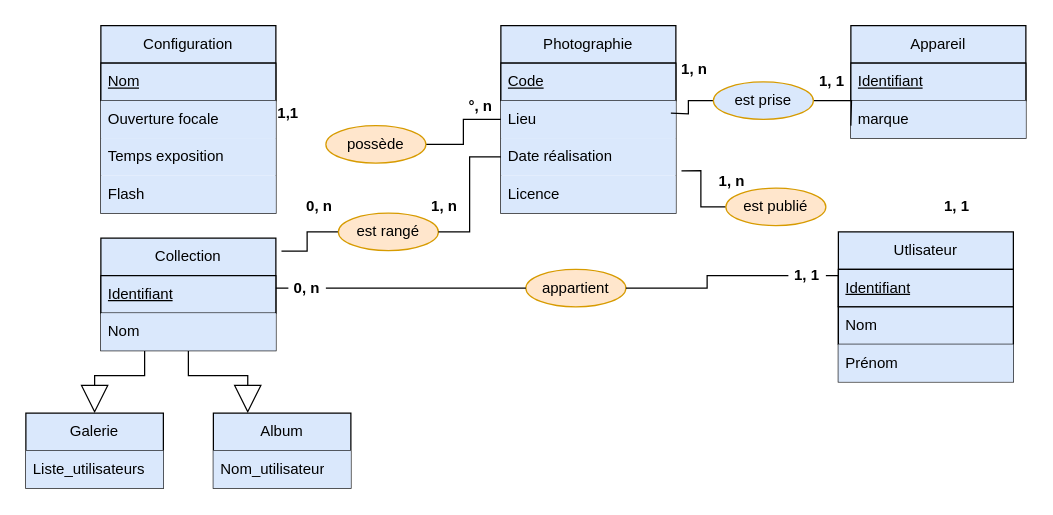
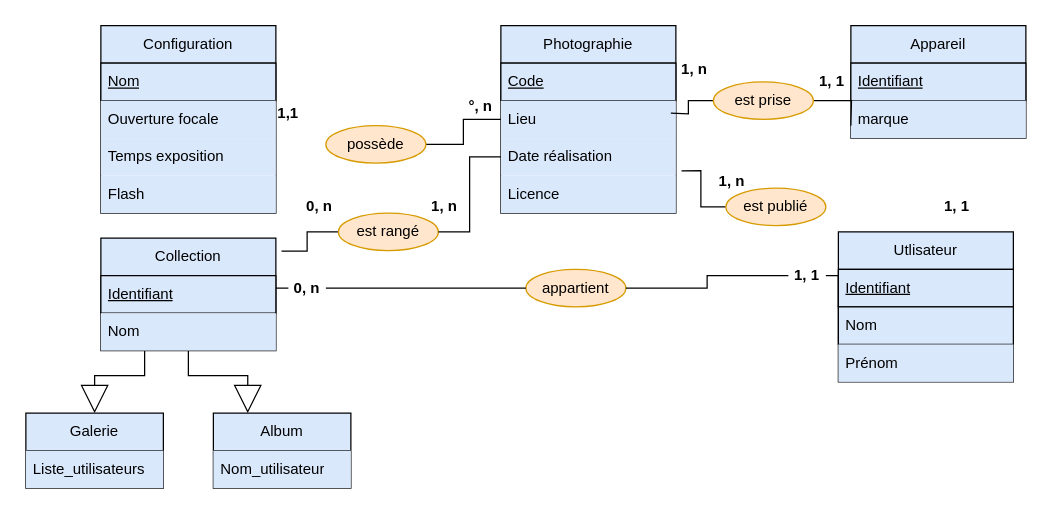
node "est prise": fillcolor #dae8fc -> #ffe6cc
